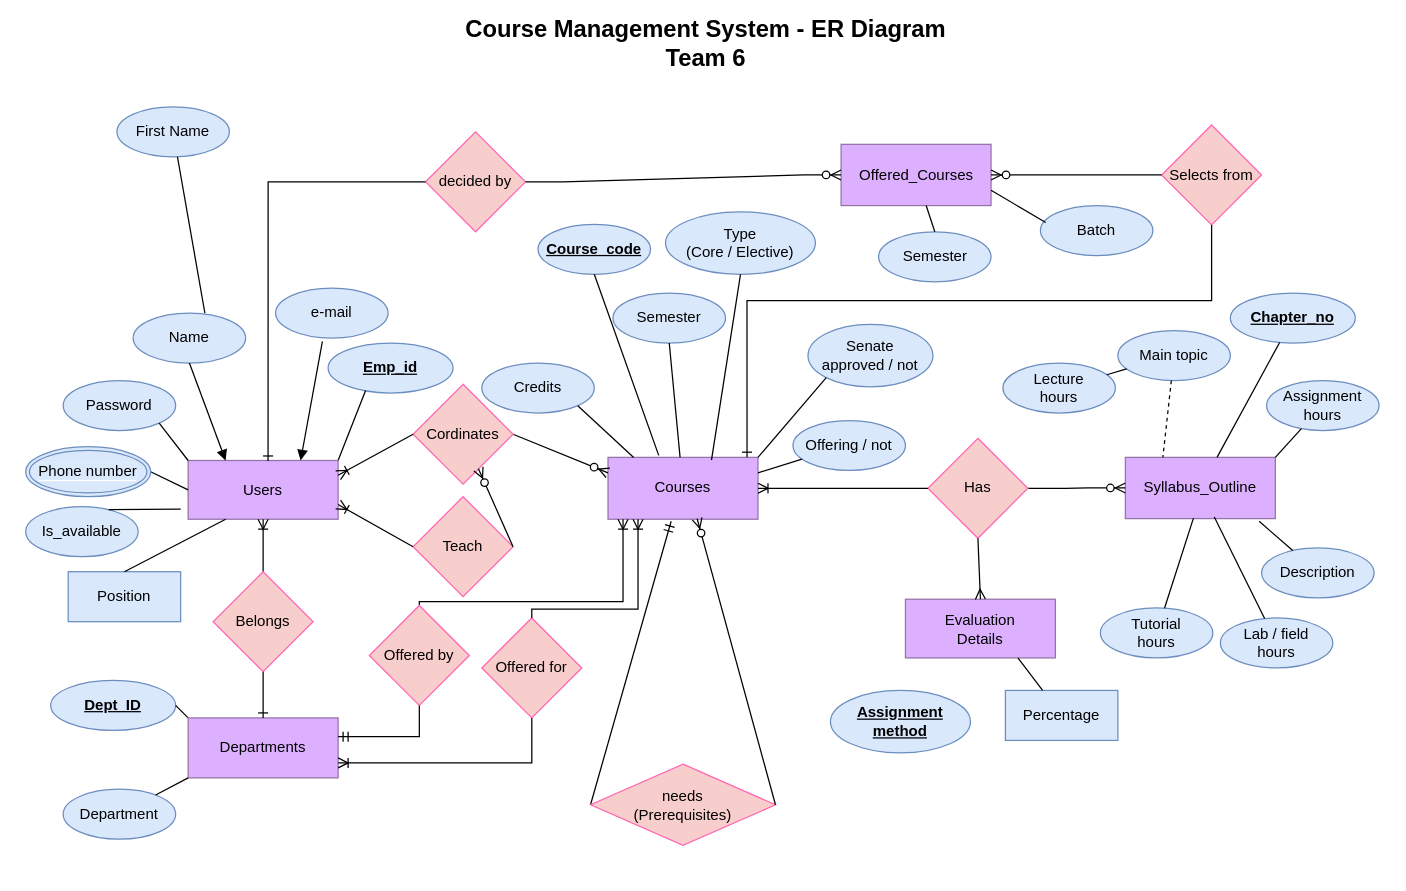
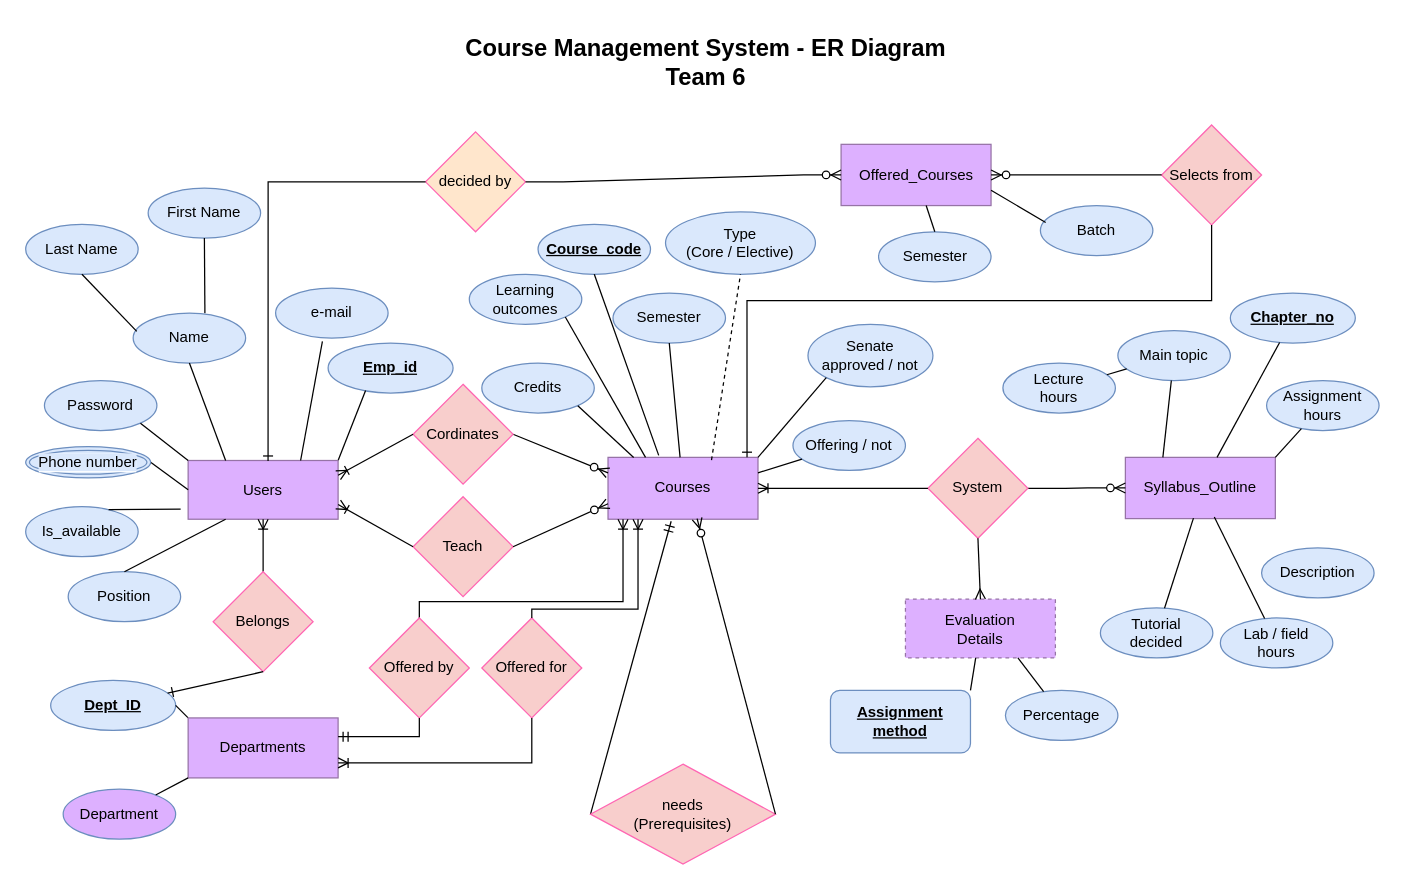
node "Course Management System - ER Diagram Team 6": moved (706, 59) -> (706, 78)
node "First Name": moved (173, 132) -> (204, 213)
node "decided by": fillcolor #f8cecc -> #ffe6cc
node "Last Name": added
node "Learning outcomes": added
edge "Last Name" -- "Name": added
edge "Type (Core / Elective)" -- "Courses": style solid -> dashed
edge "Learning outcomes" -- "Courses": added
node "Password": moved (119, 406) -> (101, 406)
edge "Main topic" -- "Syllabus_Outline": style dashed -> solid
edge "Name" -> "Users": arrowhead block -> none
edge "e-mail" -> "Users": arrowhead block -> none
node "Phone number": size 125x50 -> 125x31
node "Has": label "Has" -> "System"
edge "Teach" -> "Cordinates": now "Teach" -> "Courses"
edge "Syllabus_Outline" -- "Description": removed
node "Position": shape rectangle -> ellipse
node "Evaluation Details": style solid -> dashed
node "Tutorial hours": label "Tutorial hours" -> "Tutorial decided"
node "Offered by": moved (419, 656) -> (419, 668)
edge "Evaluation Details" -- "Assignment method": added
edge "Belongs" -> "Departments": now "Belongs" -> "Dept_ID"
node "Percentage": shape rectangle -> ellipse
node "Assignment method": shape ellipse -> rounded rectangle
node "needs (Prerequisites)": size 185x81 -> 185x100
node "Department": fillcolor #dae8fc -> #ddb0ff
